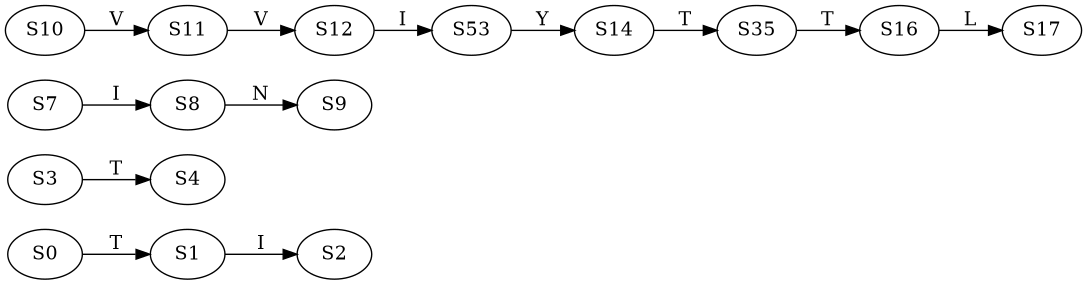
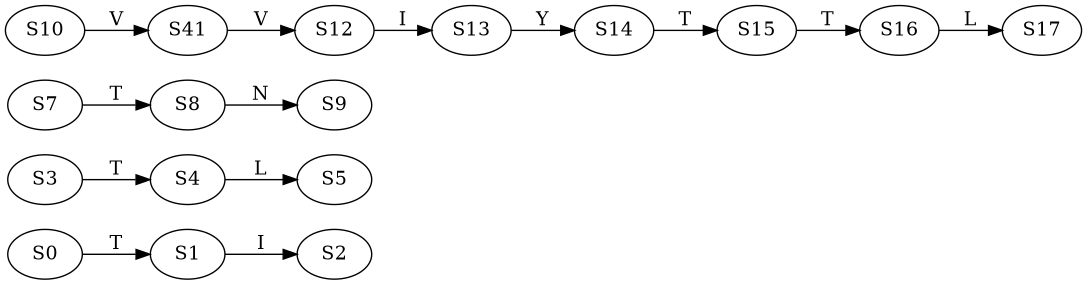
node "S11": label "S11" -> "S41"
node "S53": label "S53" -> "S13"
node "S35": label "S35" -> "S15"
edge "S7" -> "S8": label "I" -> "T"
node "S5": added
